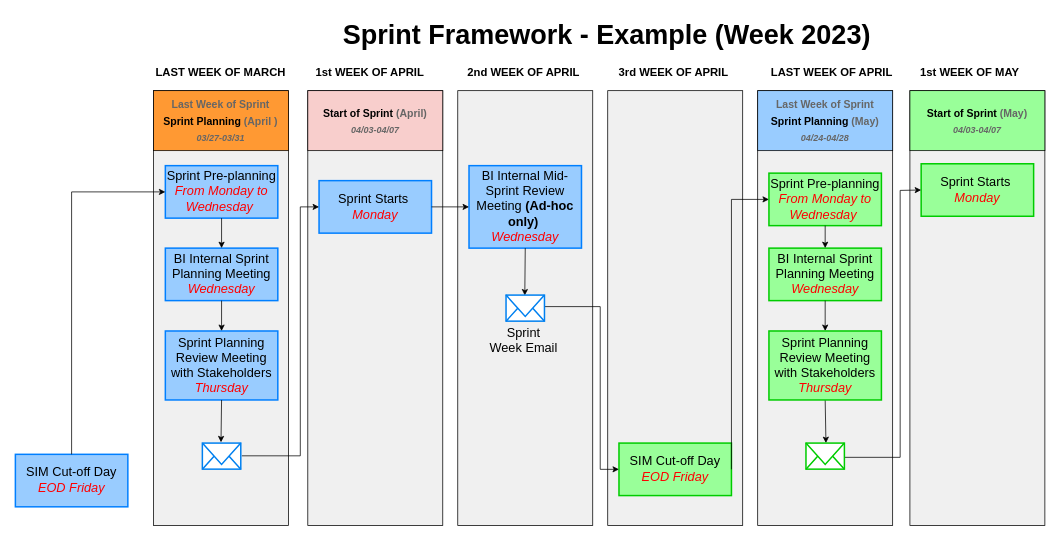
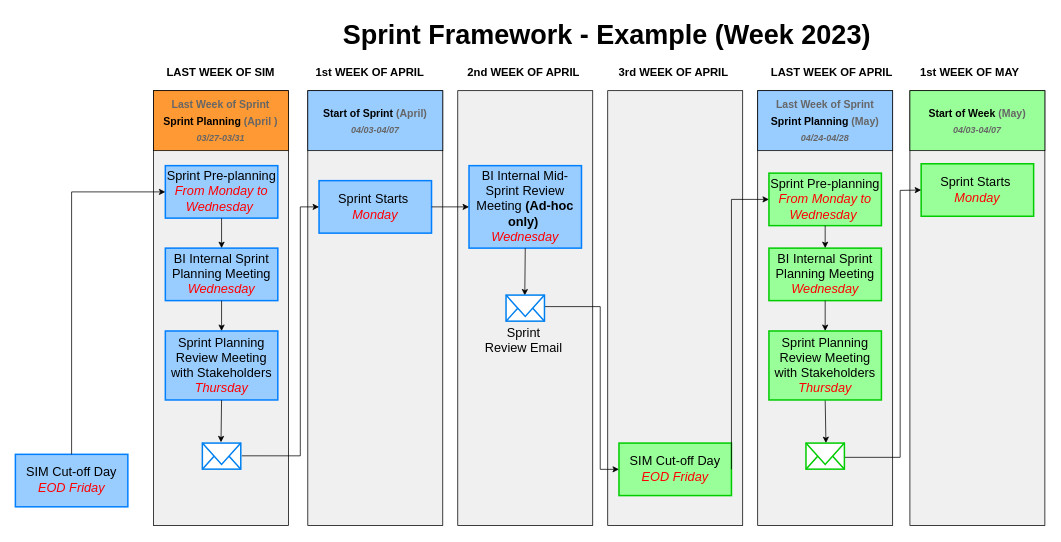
node "LAST WEEK OF MARCH": label "LAST WEEK OF MARCH" -> "LAST WEEK OF SIM"
node "Start of Sprint (April) 04/03-04/07": fillcolor #f8cecc -> #99ccff
node "Start of Sprint (May)04/03-04/07": label "Start of Sprint (May)04/03-04/07" -> "Start of Week (May)04/03-04/07"
node "Sprint Week Email": label "Sprint Week Email" -> "Sprint Review Email"
